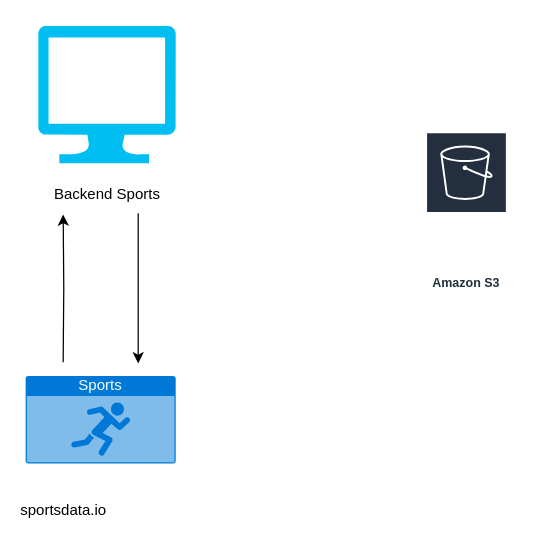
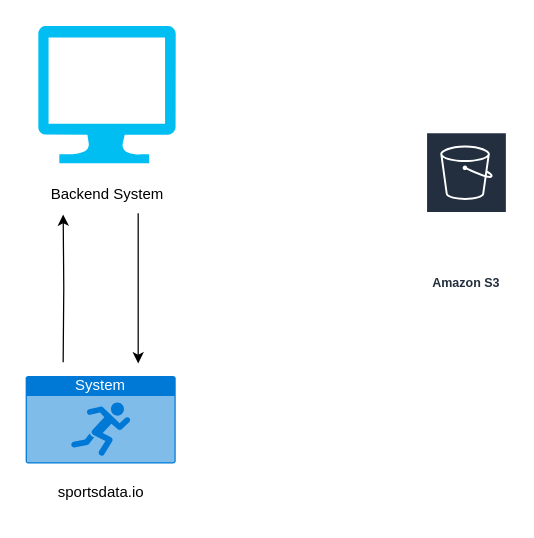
node "Backend Sports": label "Backend Sports" -> "Backend System"
node "Sports": label "Sports" -> "System"
node "sportsdata.io": moved (63, 511) -> (101, 492)
